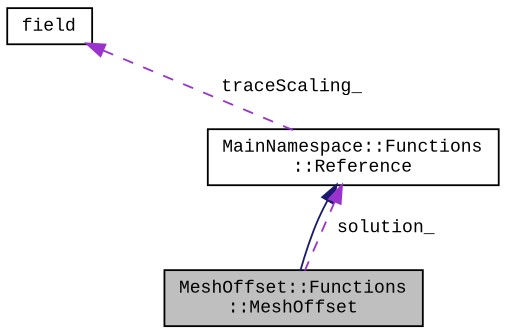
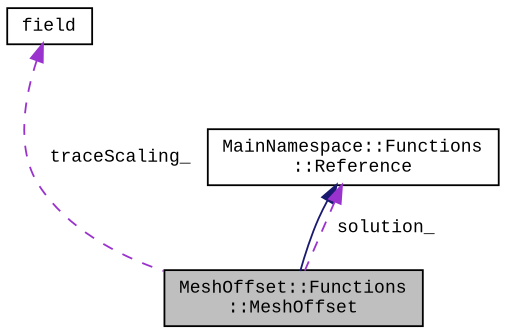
edge "MainNamespace::Functions ::Reference" -> "field": now "MeshOffset::Functions ::MeshOffset" -> "field"
